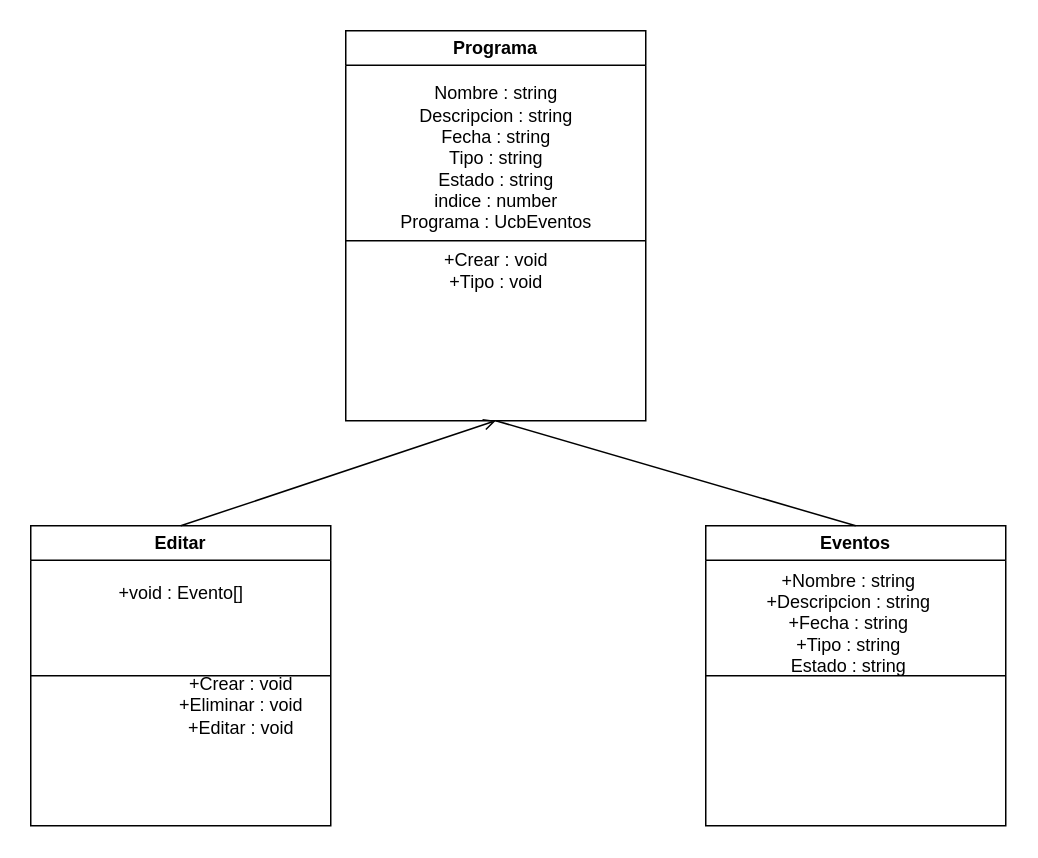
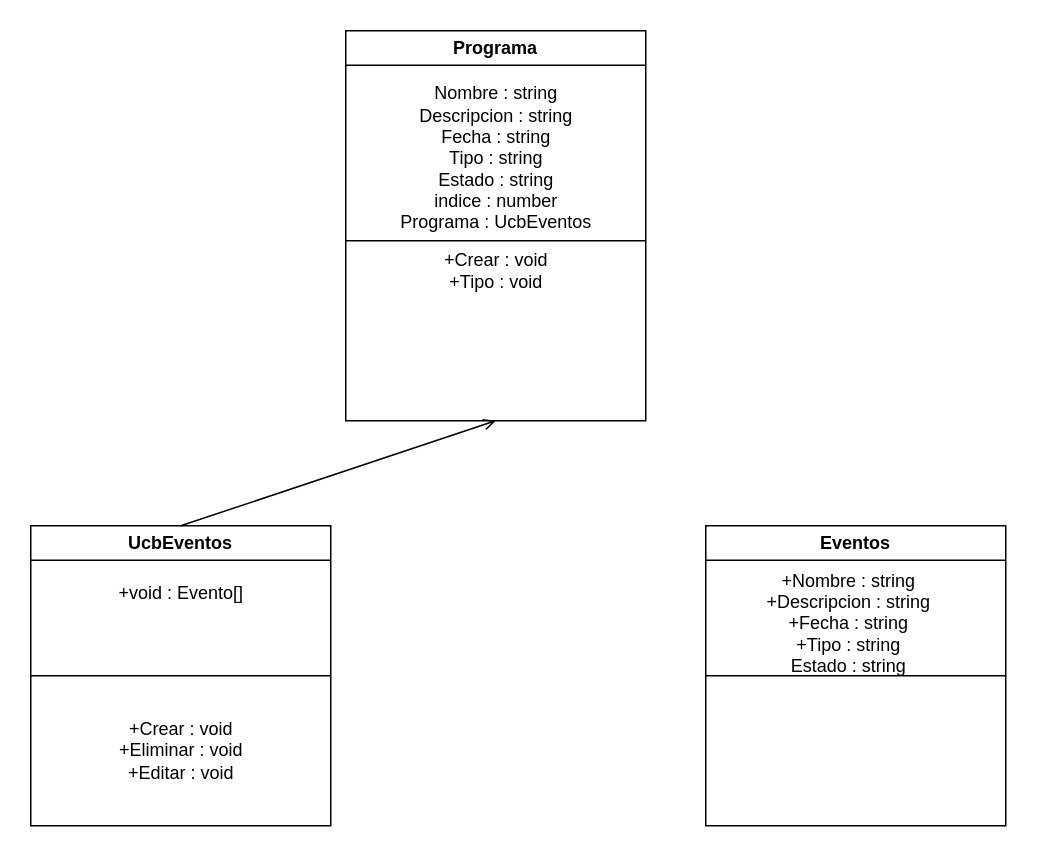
edge "Programa" -- "Eventos": removed
node "Editar": label "Editar" -> "UcbEventos"
node "+Crear : void +Eliminar : void +Editar : void": moved (241, 706) -> (181, 751)
